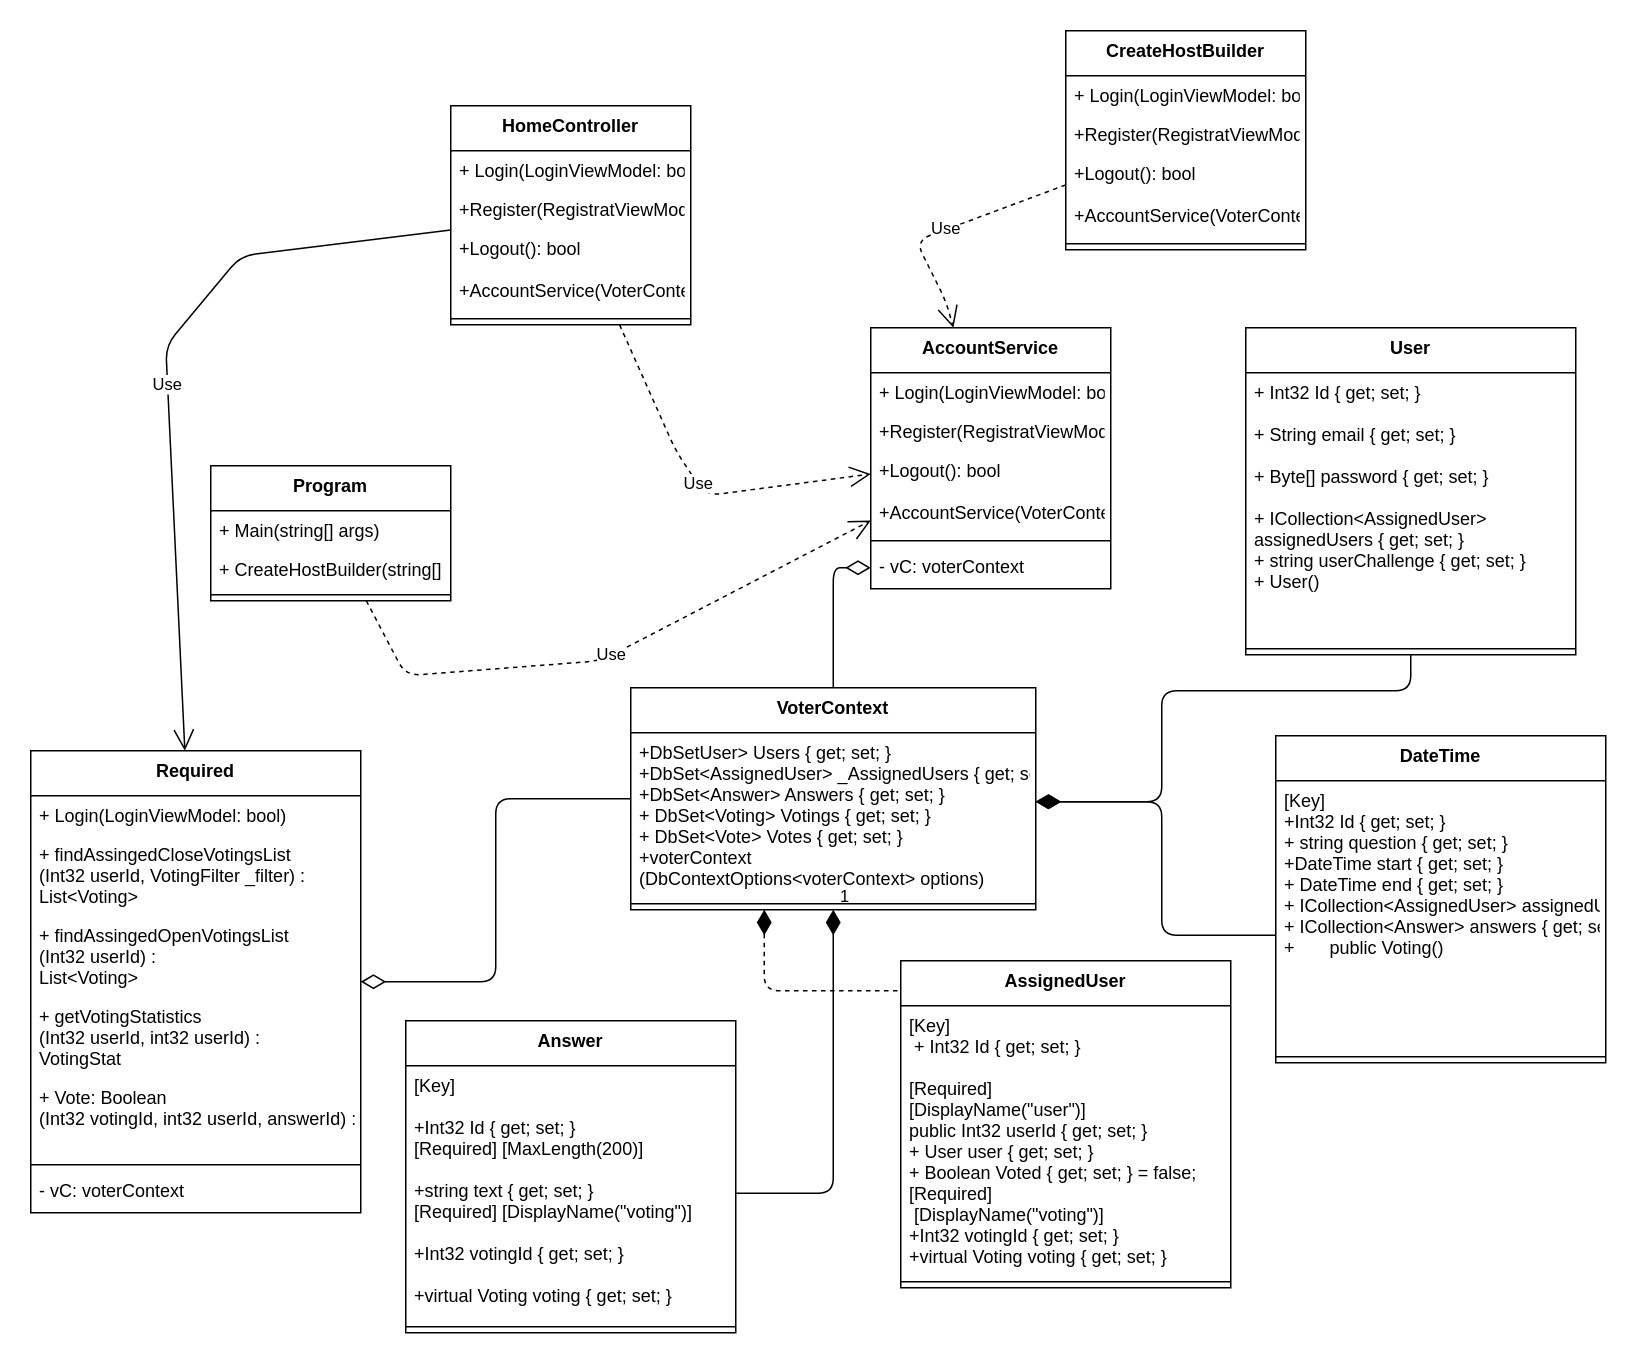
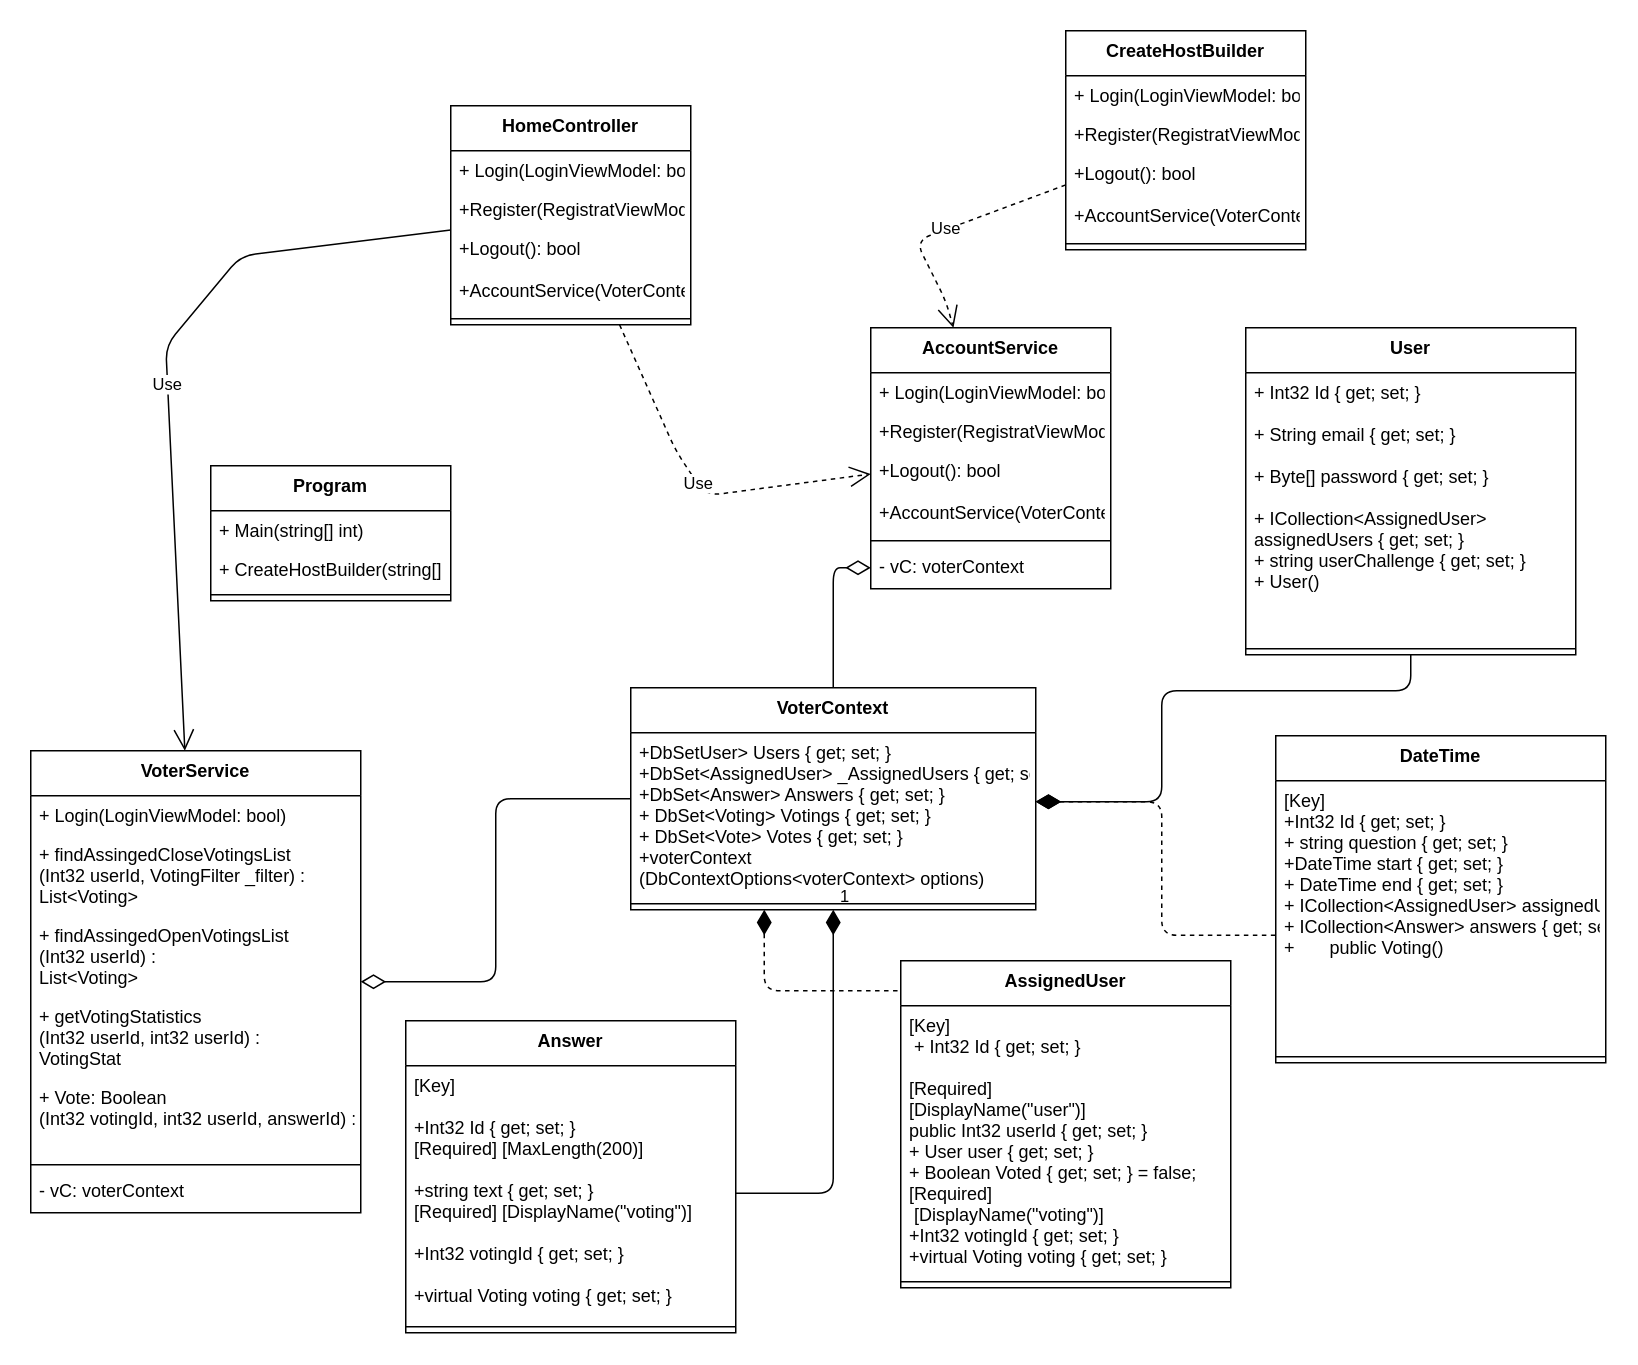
node "+ Main(string[] args)": label "+ Main(string[] args)" -> "+ Main(string[] int)"
edge "Program" -> "AccountService": removed, label "Use"
node "Required": label "Required" -> "VoterService"
edge "DateTime" -> "VoterContext": style solid -> dashed
